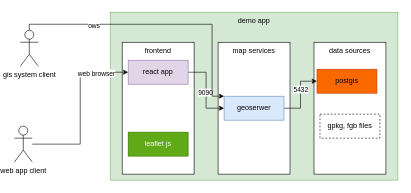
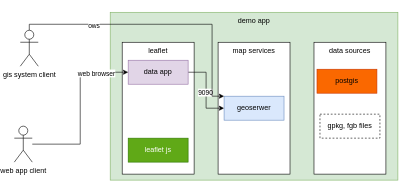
node "frontend": label "frontend" -> "leaflet"
node "react app": label "react app" -> "data app"
edge "geoserwer" -> "postgis": removed, label "5432"
node "leaflet js": moved (158, 144) -> (158, 150)
